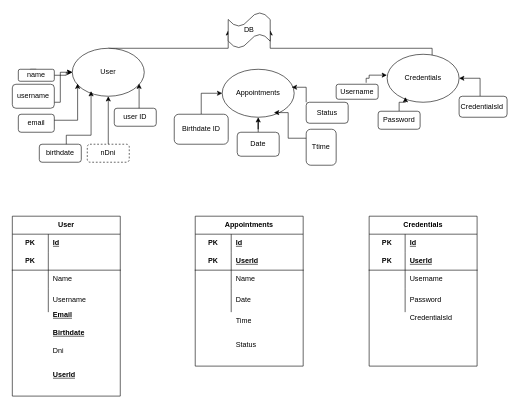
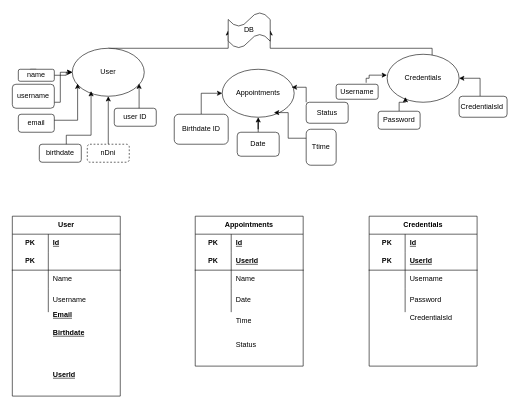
node "Dni": removed
